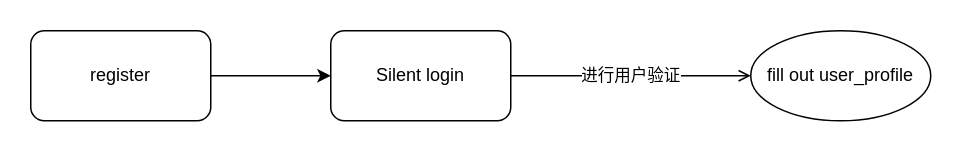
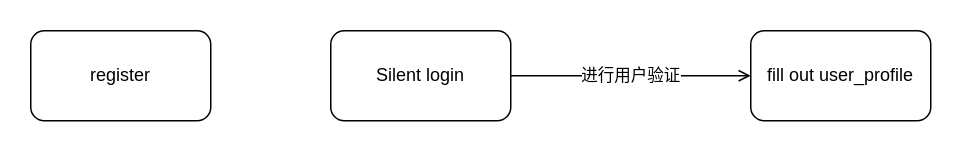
edge "register" -> "Silent login": removed
node "fill out user_profile": shape ellipse -> rounded rectangle
